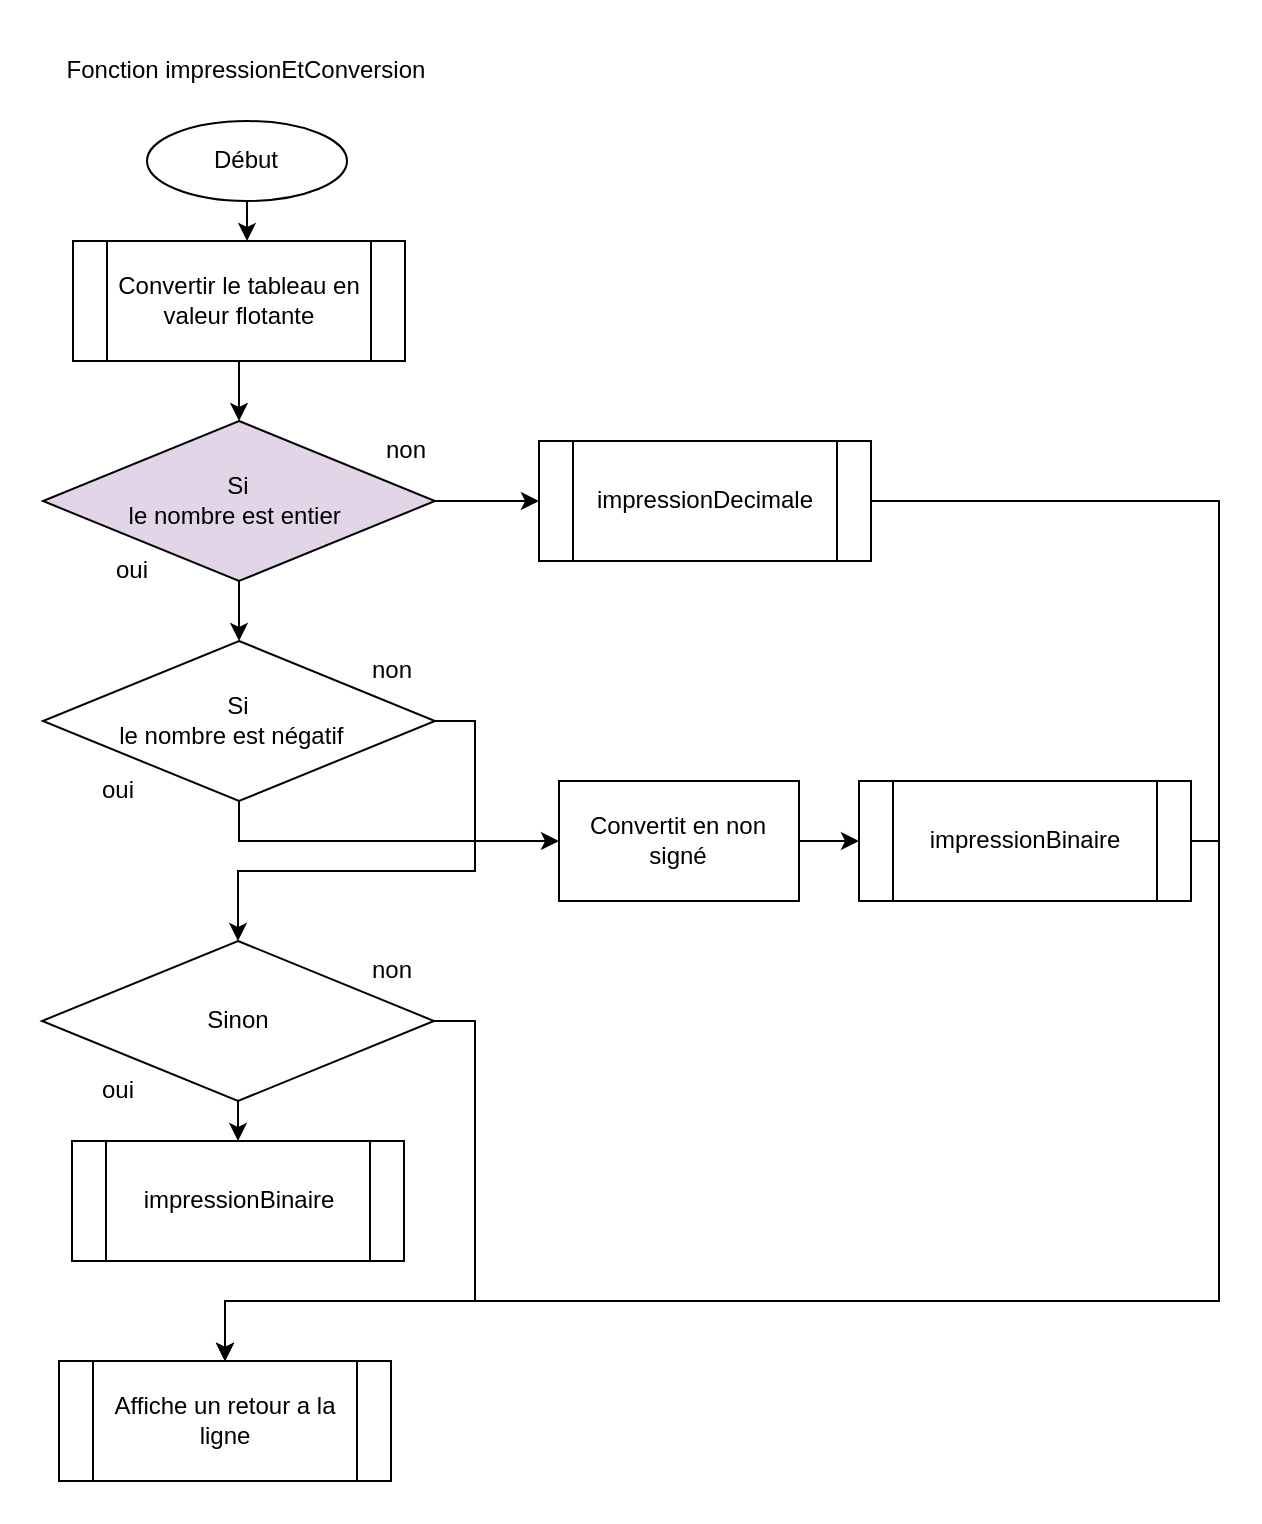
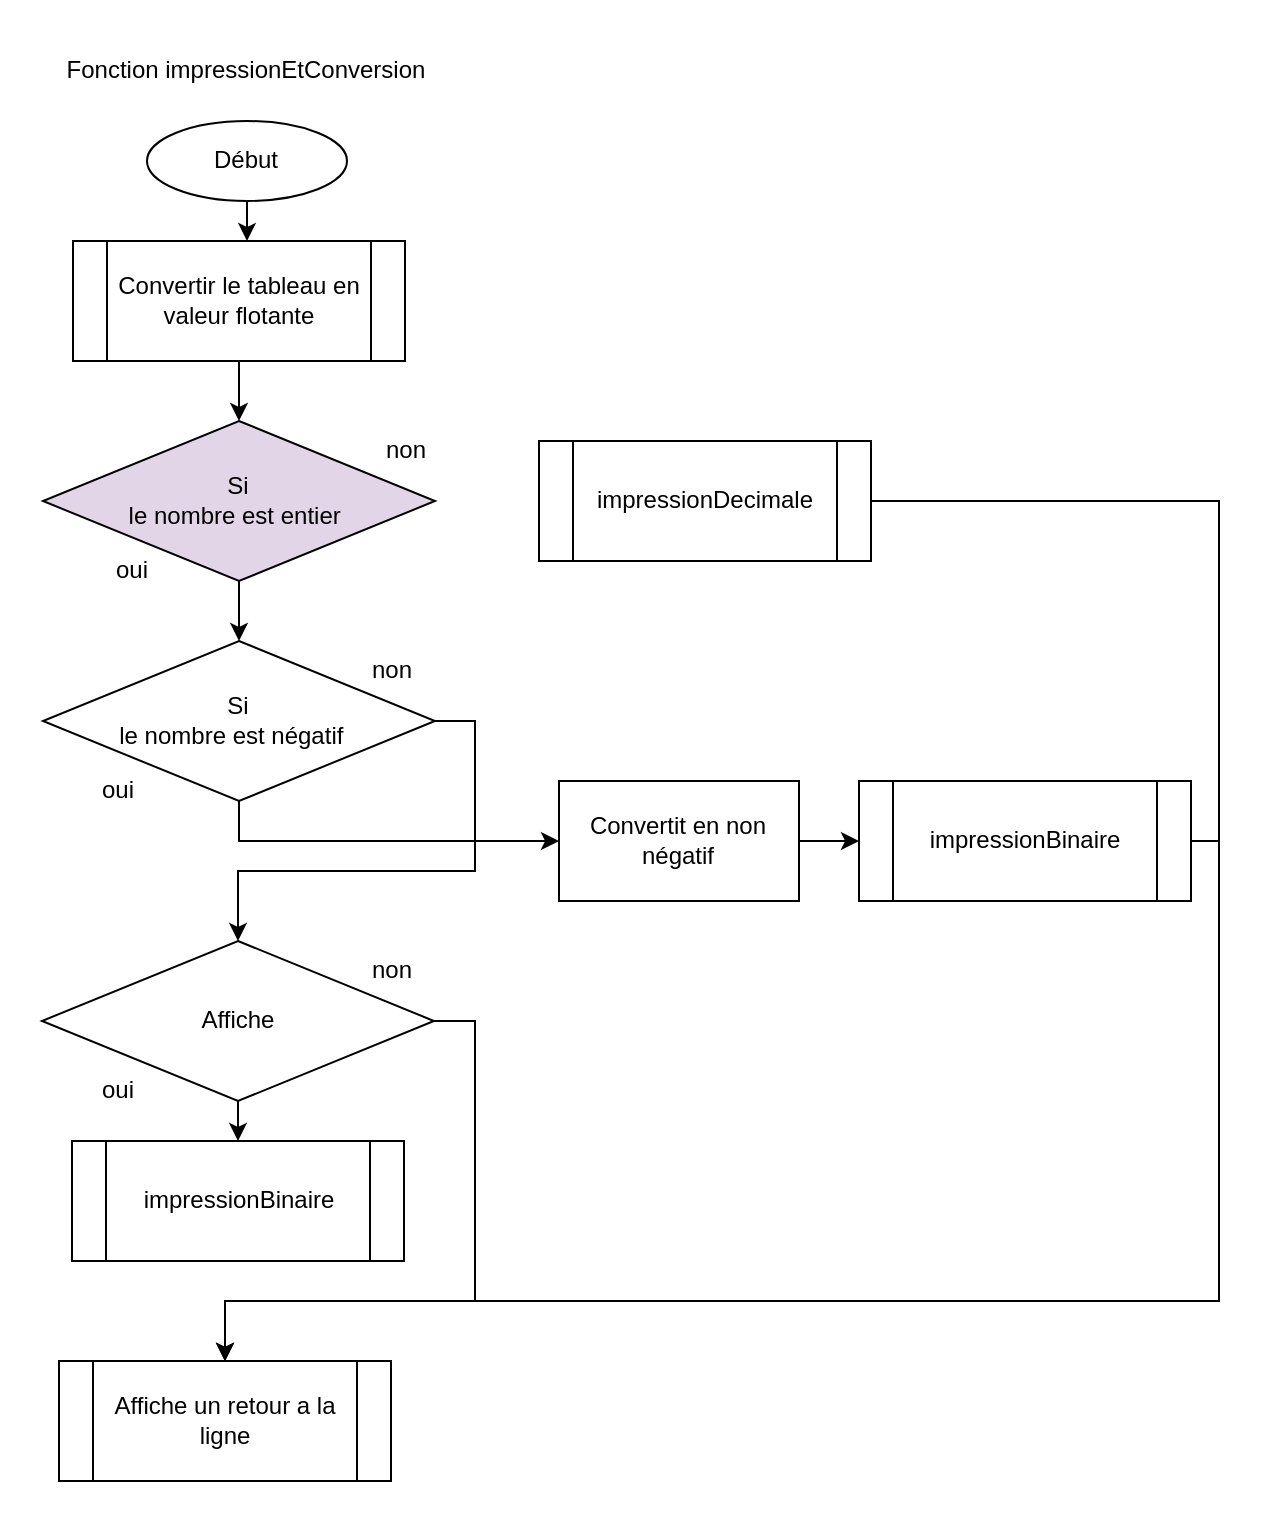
edge "Si le nombre est entier" -> "impressionDecimale": removed
node "Convertit en non signé": label "Convertit en non signé" -> "Convertit en non négatif"
node "Sinon": label "Sinon" -> "Affiche"
